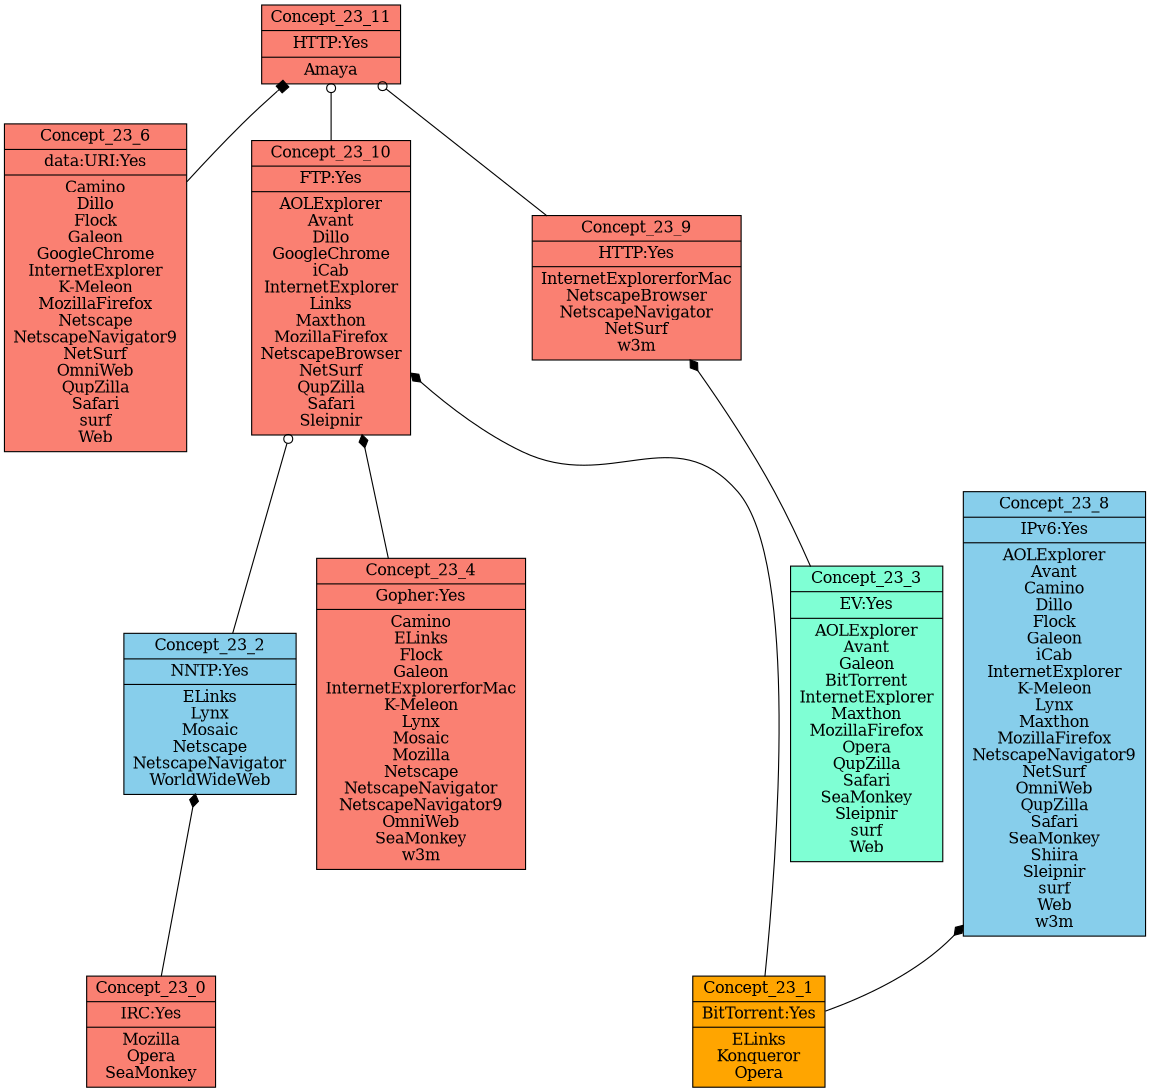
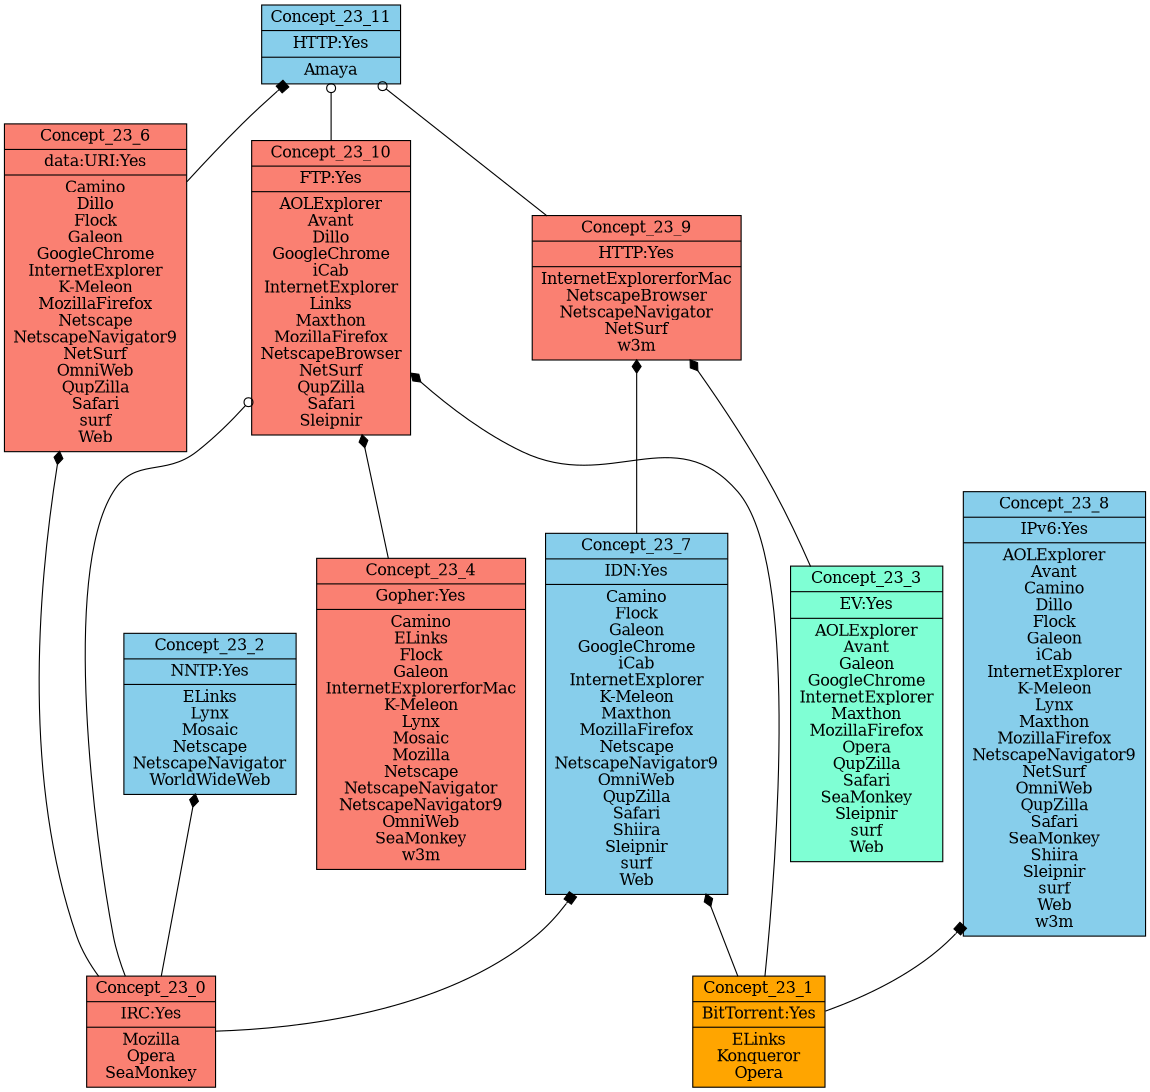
node "Concept_23_11": fillcolor salmon -> skyblue
edge "Concept_23_2" -> "Concept_23_10": now "Concept_23_0" -> "Concept_23_10"
node "Concept_23_3": text "BitTorrent" -> "GoogleChrome"
node "Concept_23_7": added
edge "Concept_23_0" -> "Concept_23_6": added
edge "Concept_23_1" -> "Concept_23_8": arrowhead diamond -> box
